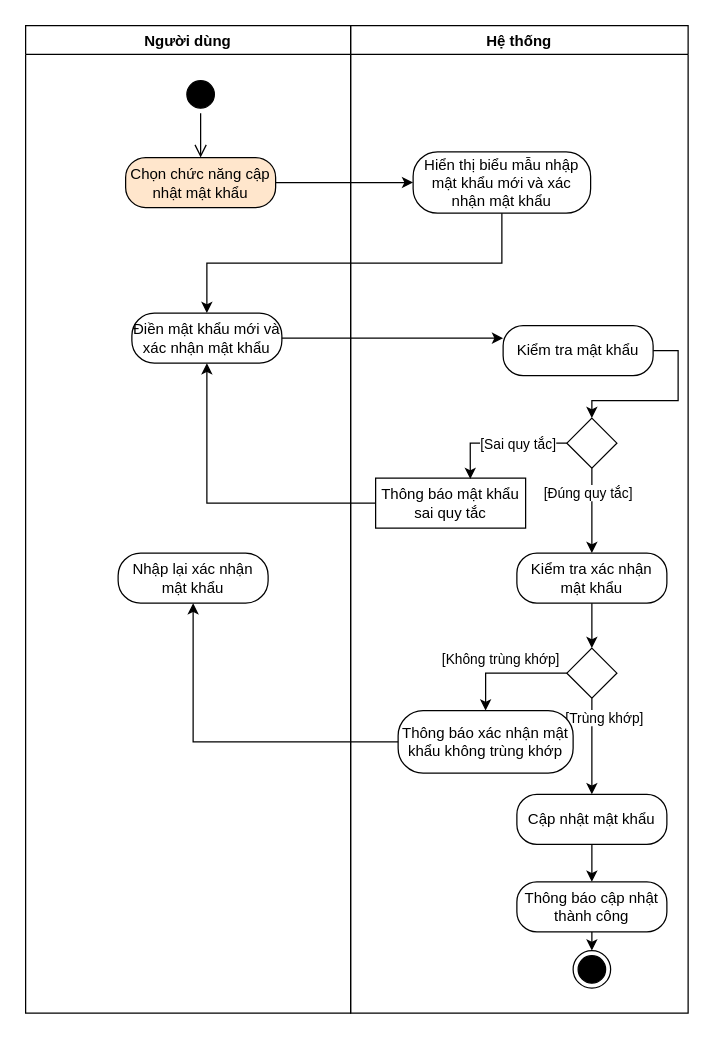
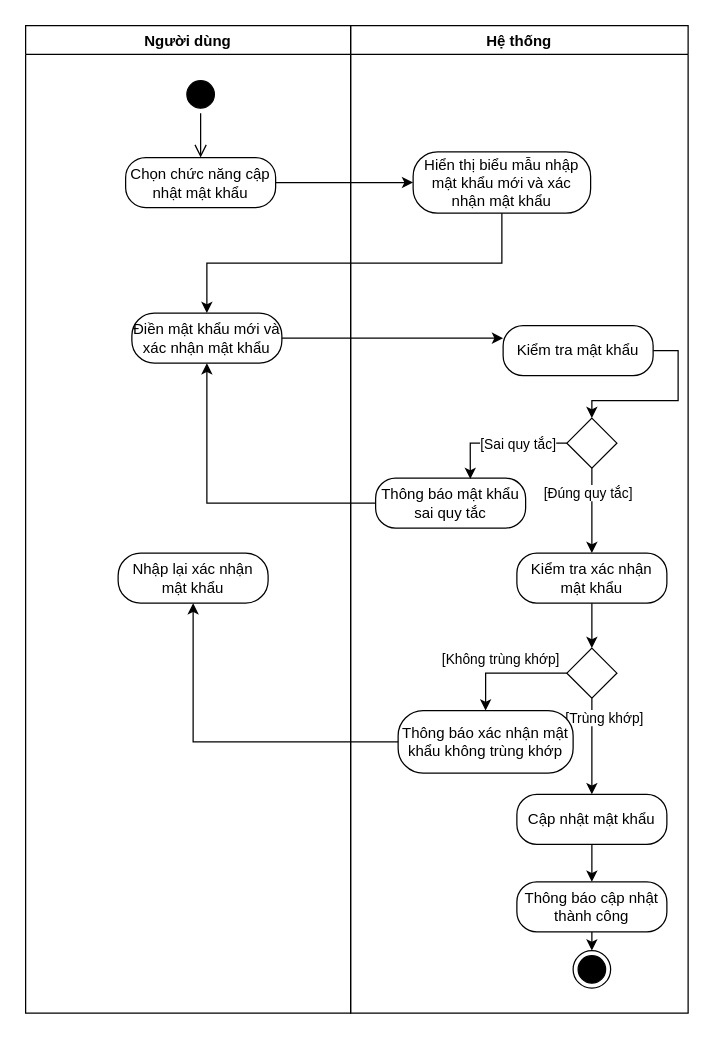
node "Chọn chức năng cập nhật mật khẩu": fillcolor #ffe6cc -> #ffffff
node "Thông báo mật khẩu sai quy tắc": shape rectangle -> rounded rectangle
